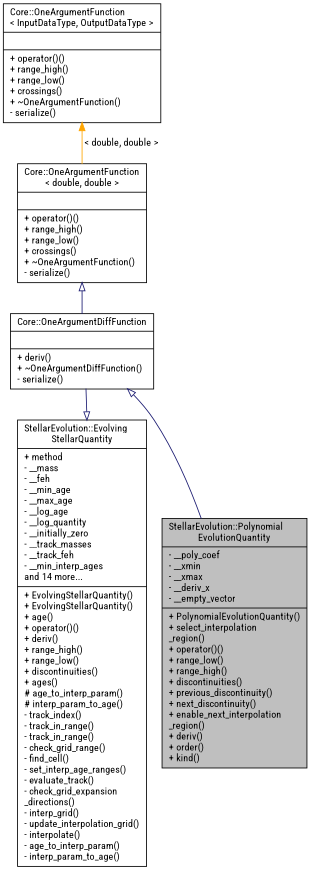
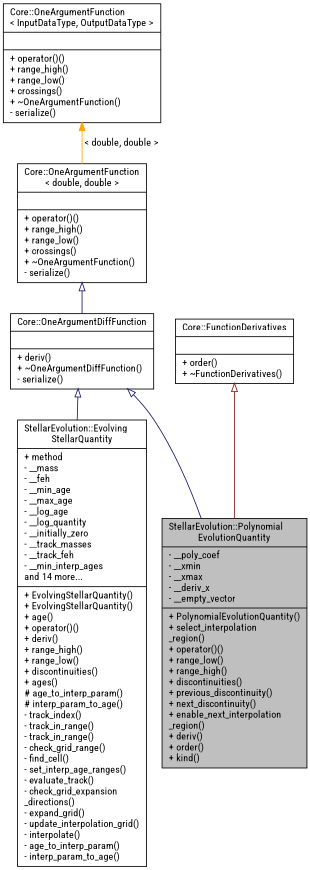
node "Core::FunctionDerivatives": added
edge "Core::OneArgumentDiffFunction" -> "StellarEvolution::Evolving": reversed
node "StellarEvolution::Evolving": text "- interp_grid()" -> "- expand_grid()"
